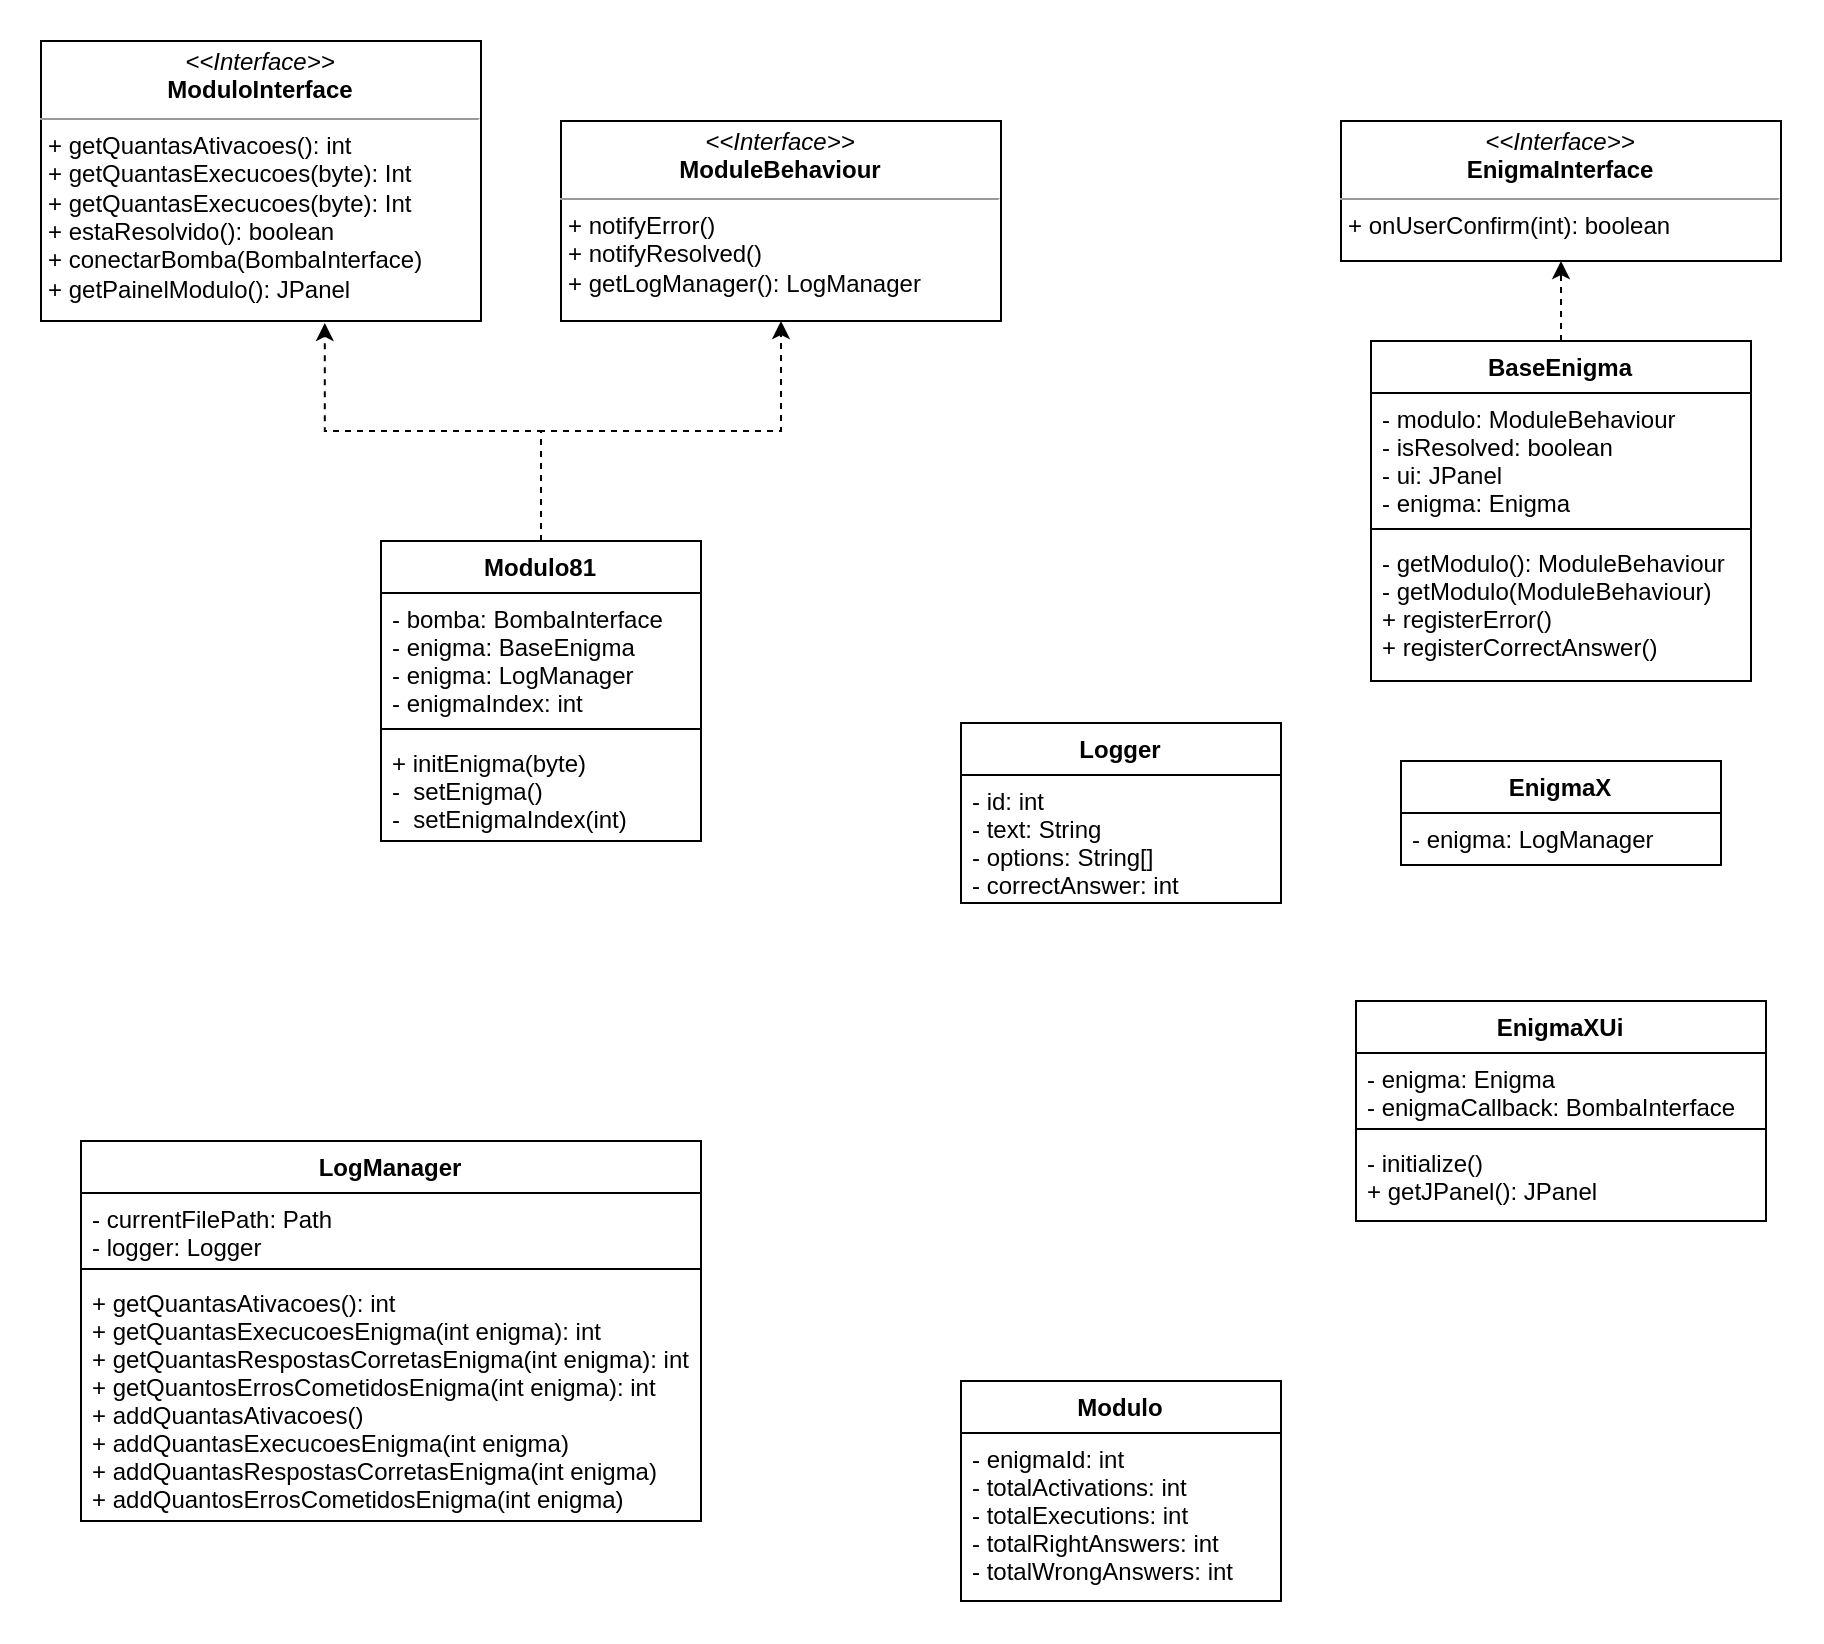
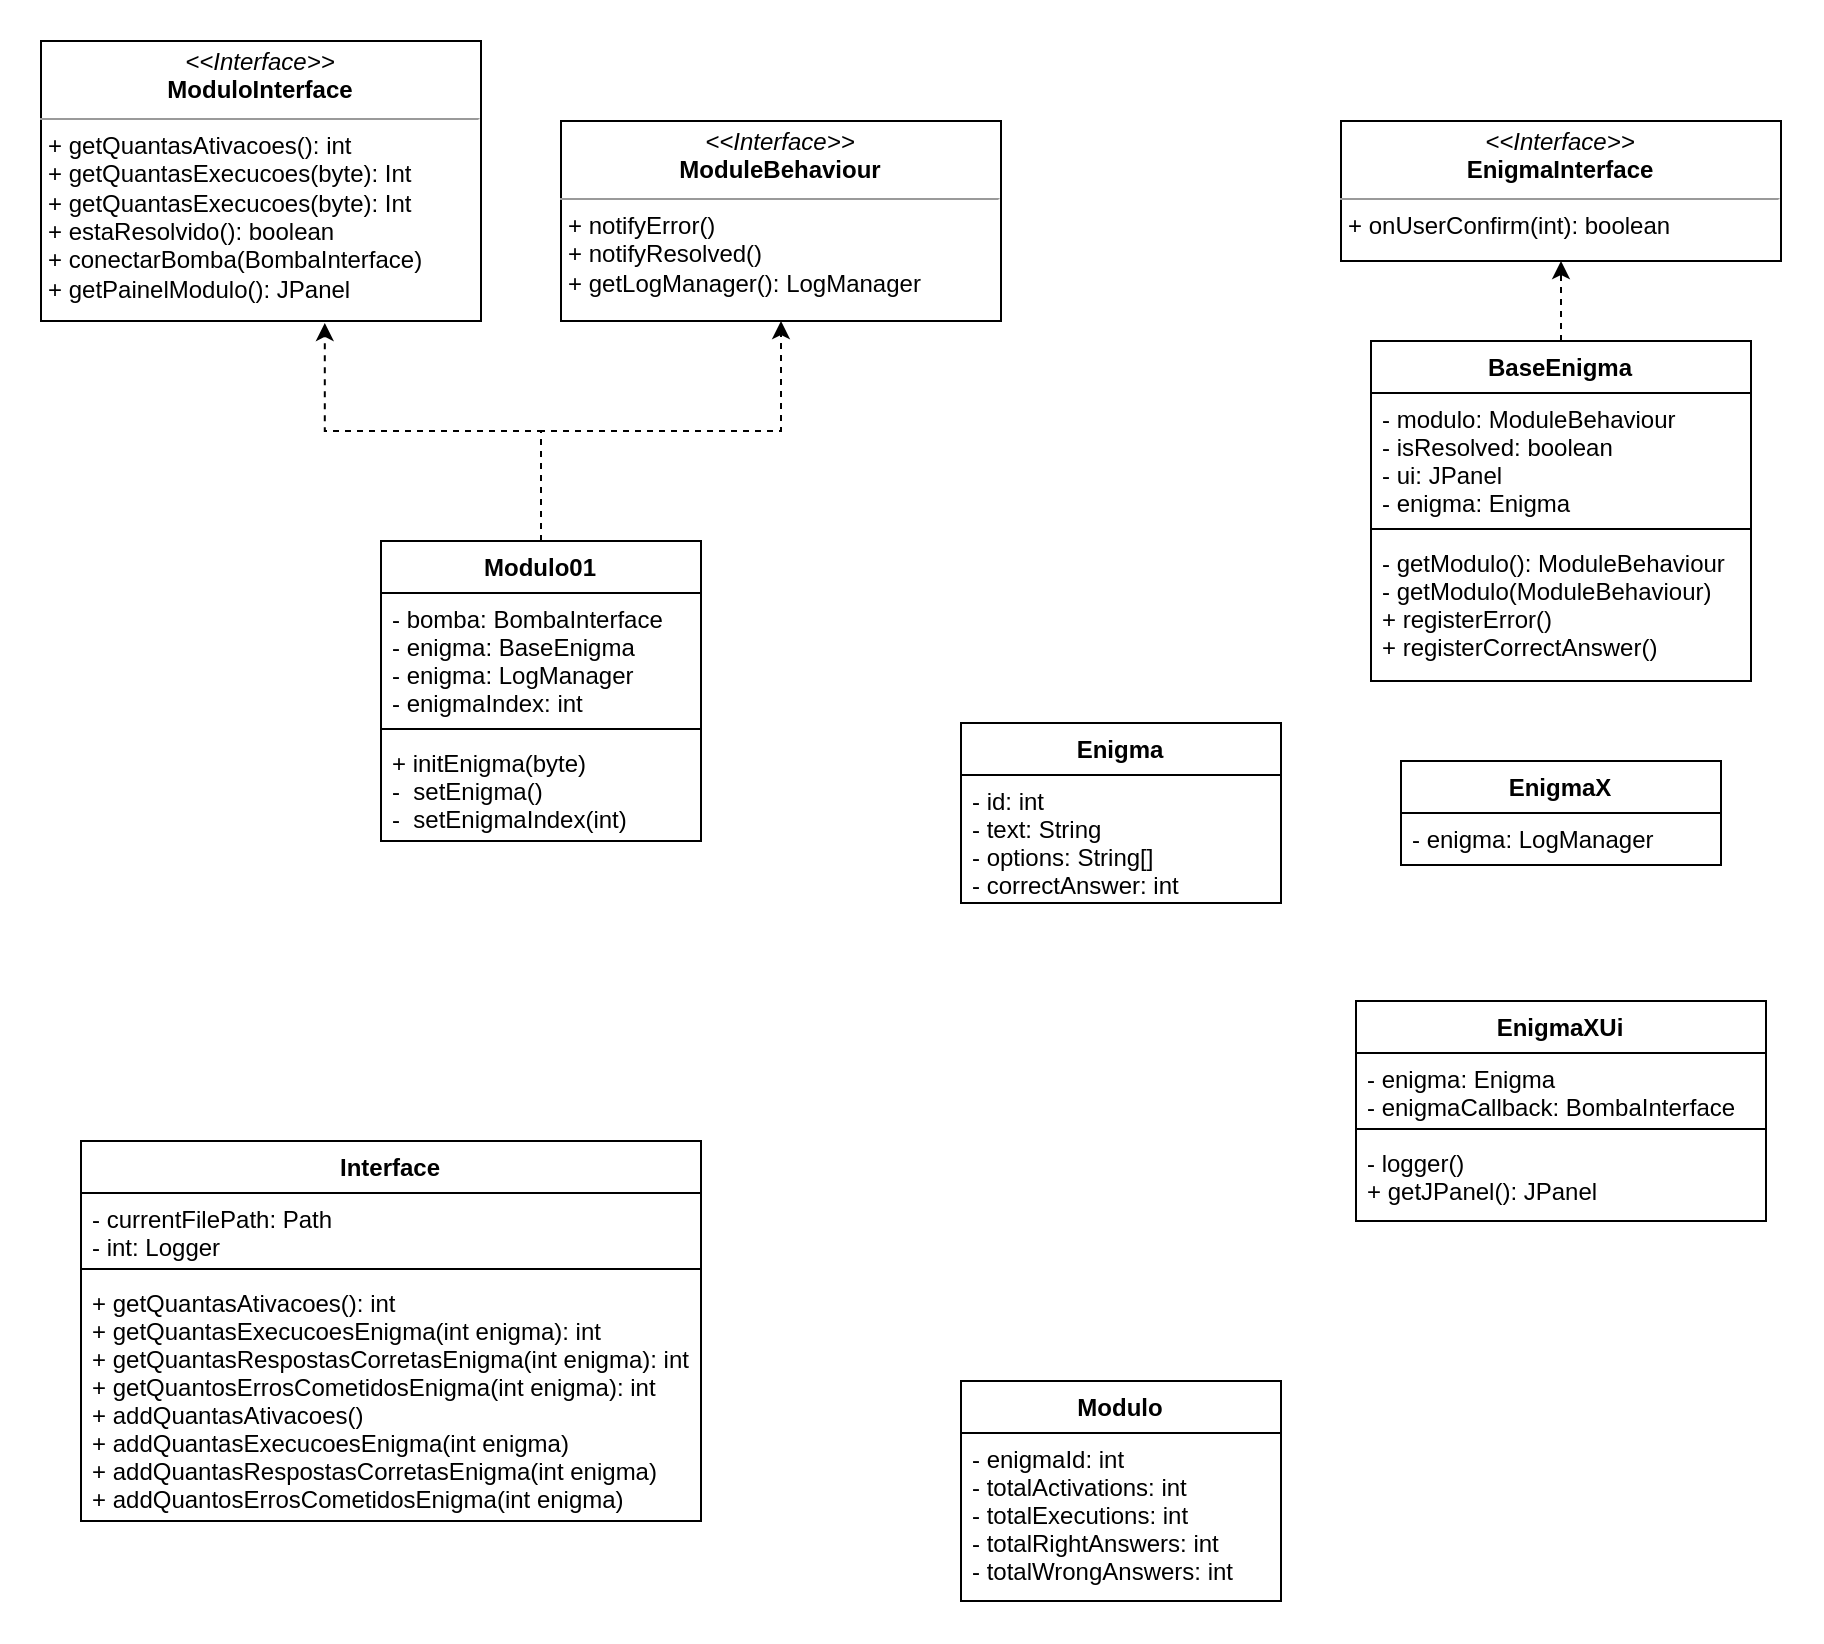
node "Modulo81": label "Modulo81" -> "Modulo01"
node "Logger": label "Logger" -> "Enigma"
node "- initialize() + getJPanel(): JPanel": label "- initialize() + getJPanel(): JPanel" -> "- logger() + getJPanel(): JPanel"
node "LogManager": label "LogManager" -> "Interface"
node "- currentFilePath: Path - logger: Logger": label "- currentFilePath: Path - logger: Logger" -> "- currentFilePath: Path - int: Logger"
